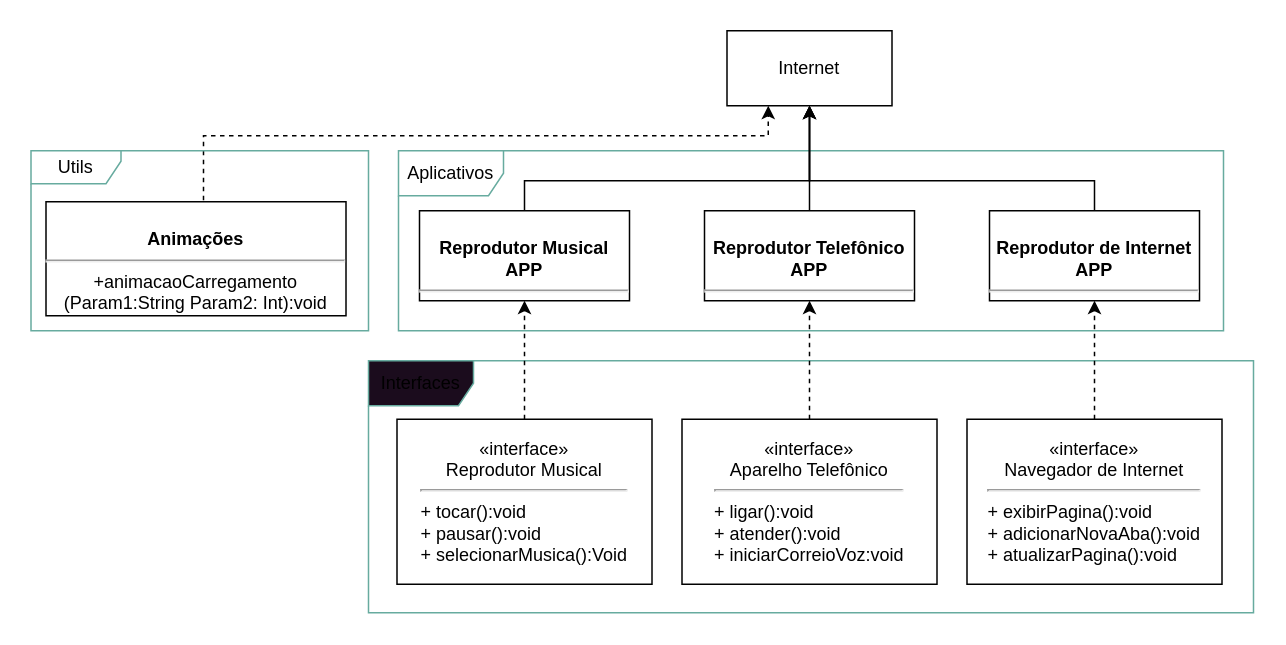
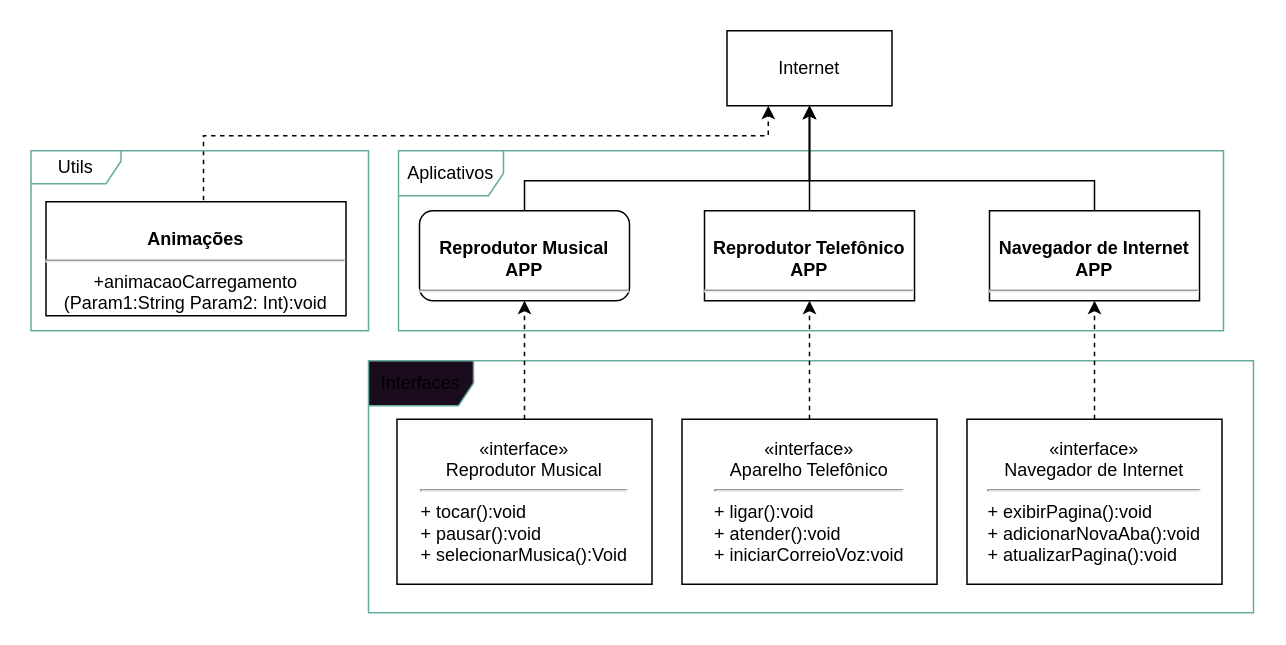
node "Reprodutor de Internet APP": label "Reprodutor de Internet APP" -> "Navegador de Internet APP"
node "Reprodutor Musical APP": shape rectangle -> rounded rectangle
